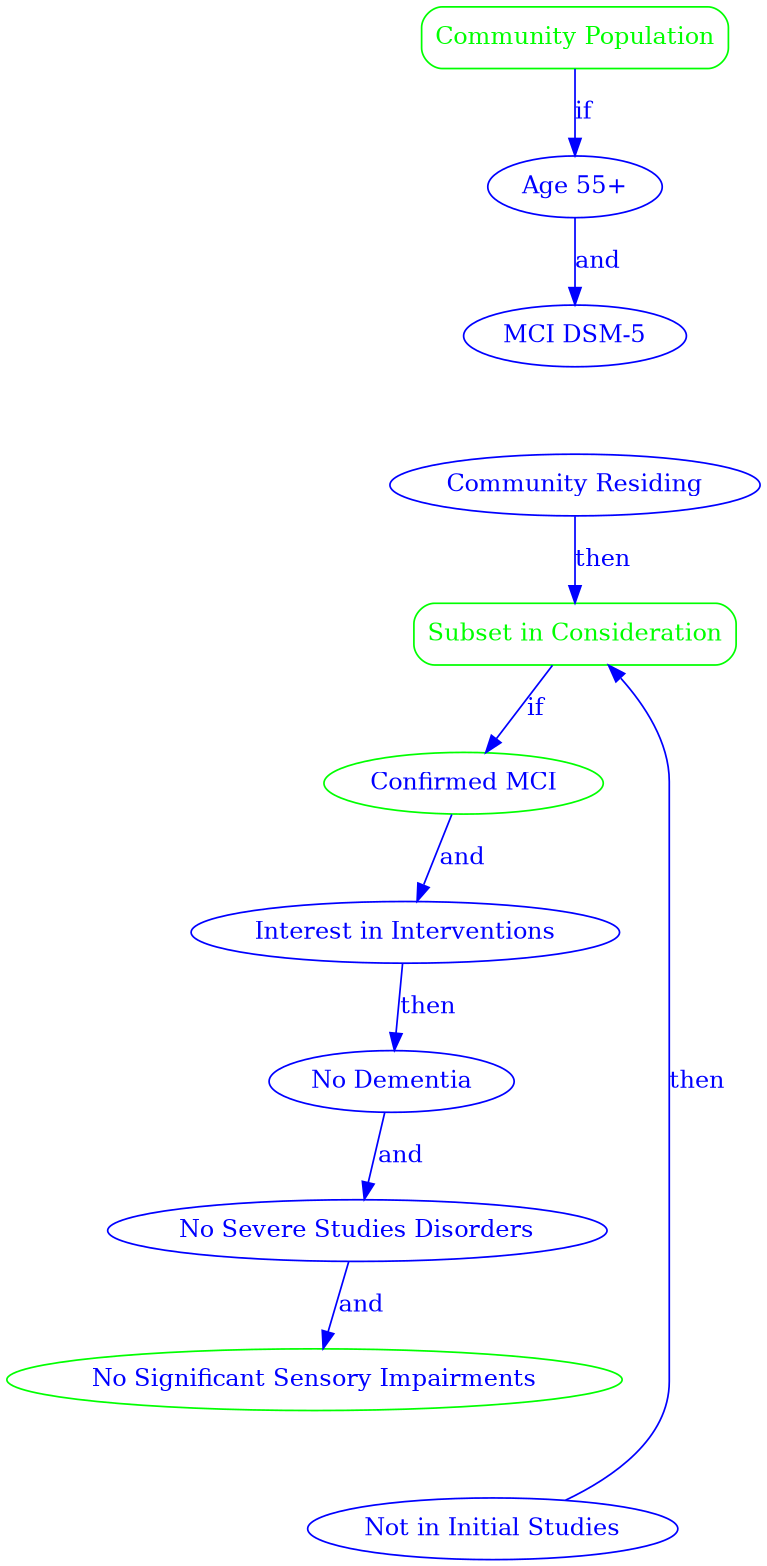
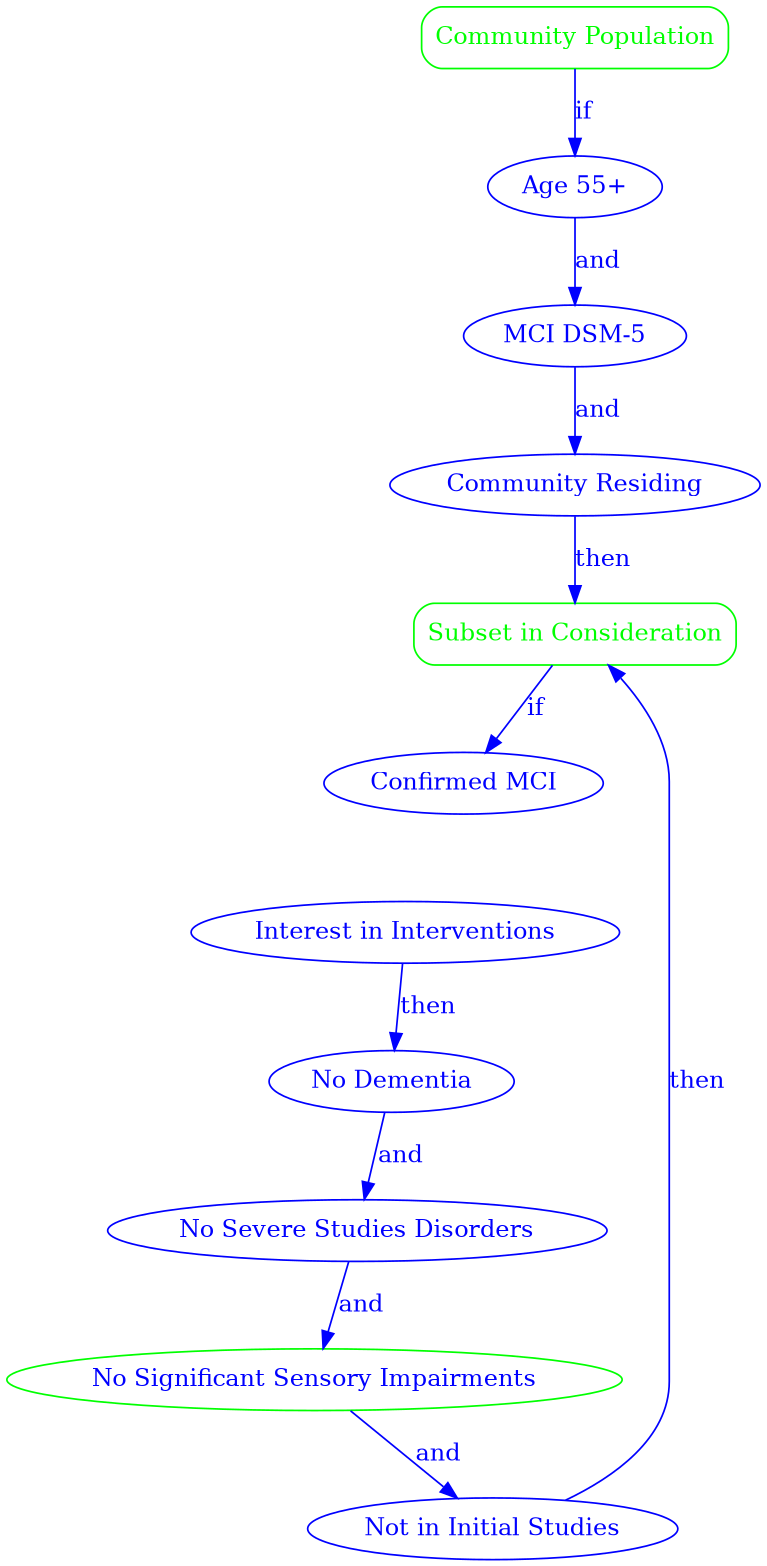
edge "MCI DSM-5" -> "Community Residing": added, label "and"
node "Confirmed MCI": color green -> blue
edge "Confirmed MCI" -> "Interest in Interventions": removed, label "and"
edge "No Significant Sensory Impairments" -> "Not in Initial Studies": added, label "and"
